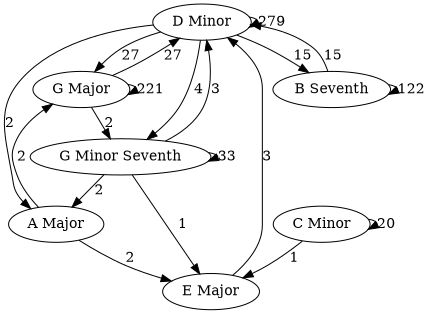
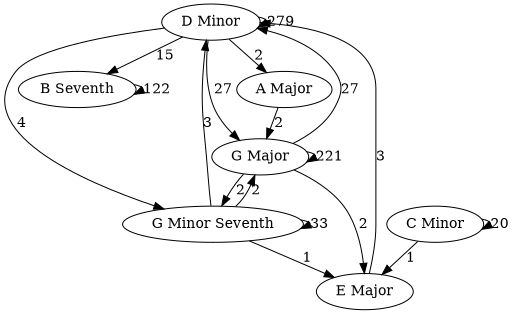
edge "B Seventh" -> "D Minor": removed, label "15"
edge "G Minor Seventh" -> "A Major": now "G Minor Seventh" -> "G Major"
edge "A Major" -> "E Major": now "G Major" -> "E Major"
